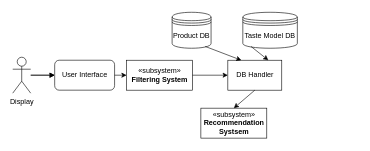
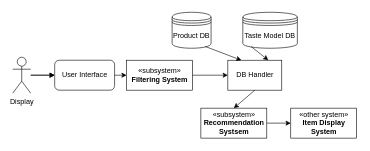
edge "«subsystem» Recommendation Systsem" -> "«other system» Item Display System": added
node "«other system» Item Display System": added
